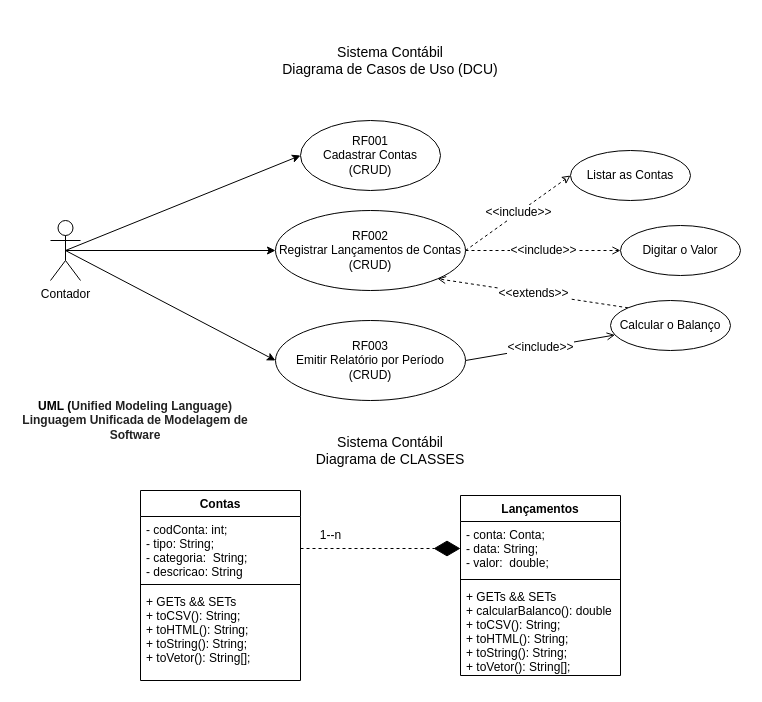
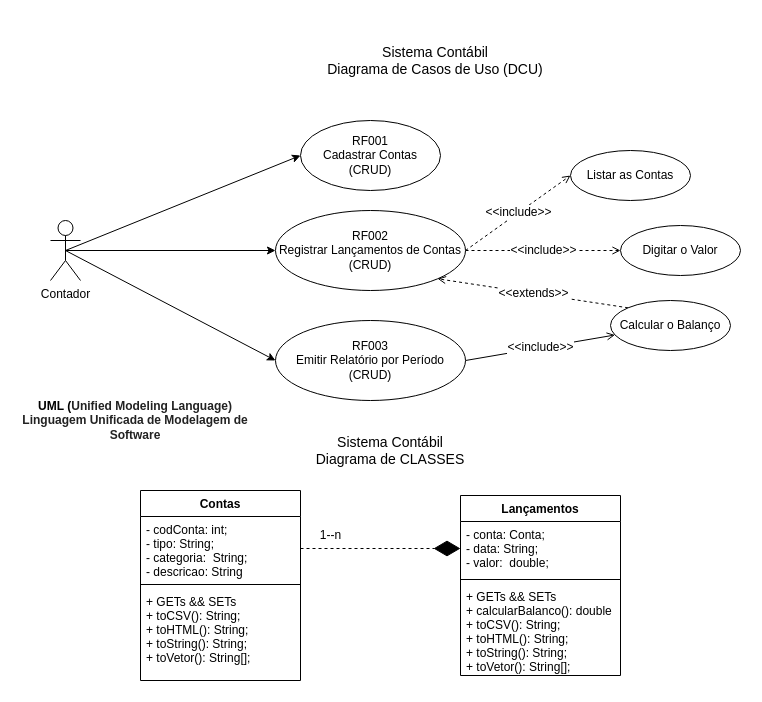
node "Sistema ContábilDiagrama de Casos de Uso (DCU)": moved (391, 61) -> (436, 61)
edge "RF002Registrar Lançamentos de Contas(CRUD)" -> "Listar as Contas": arrowhead classic -> open
